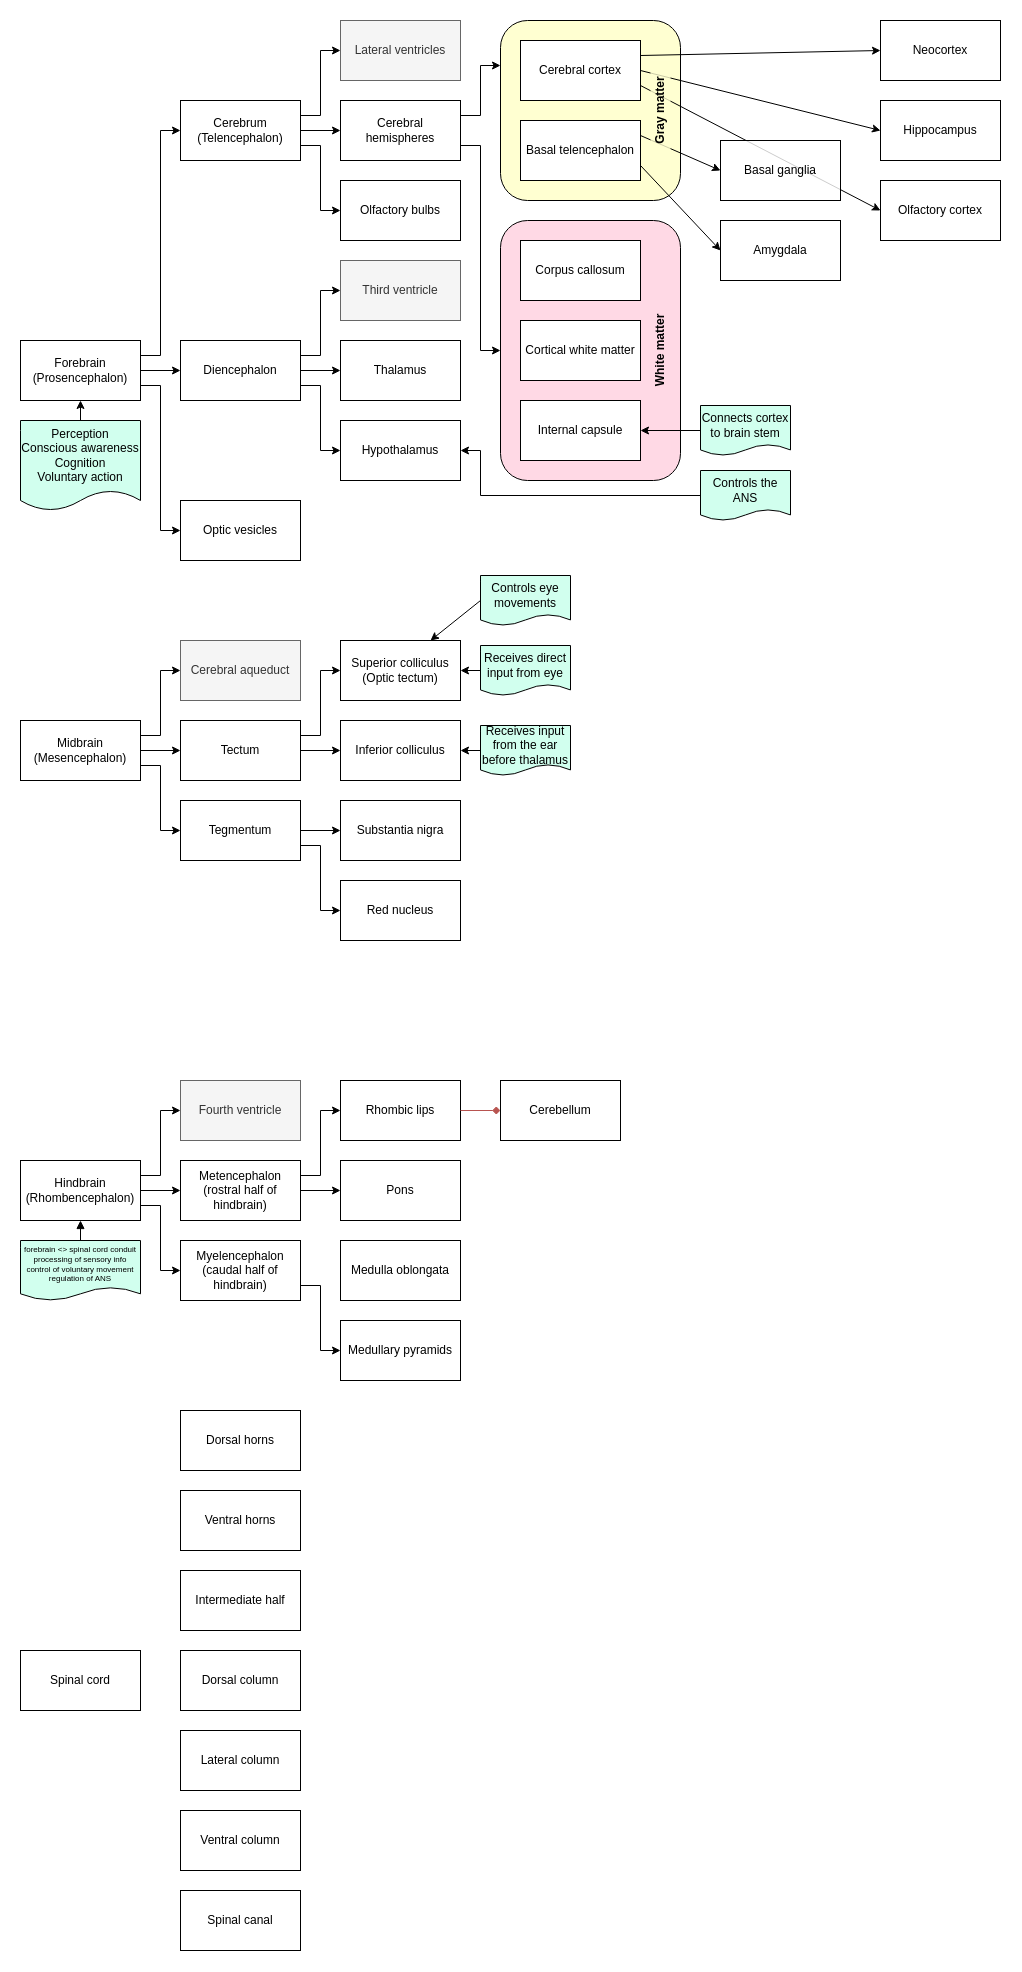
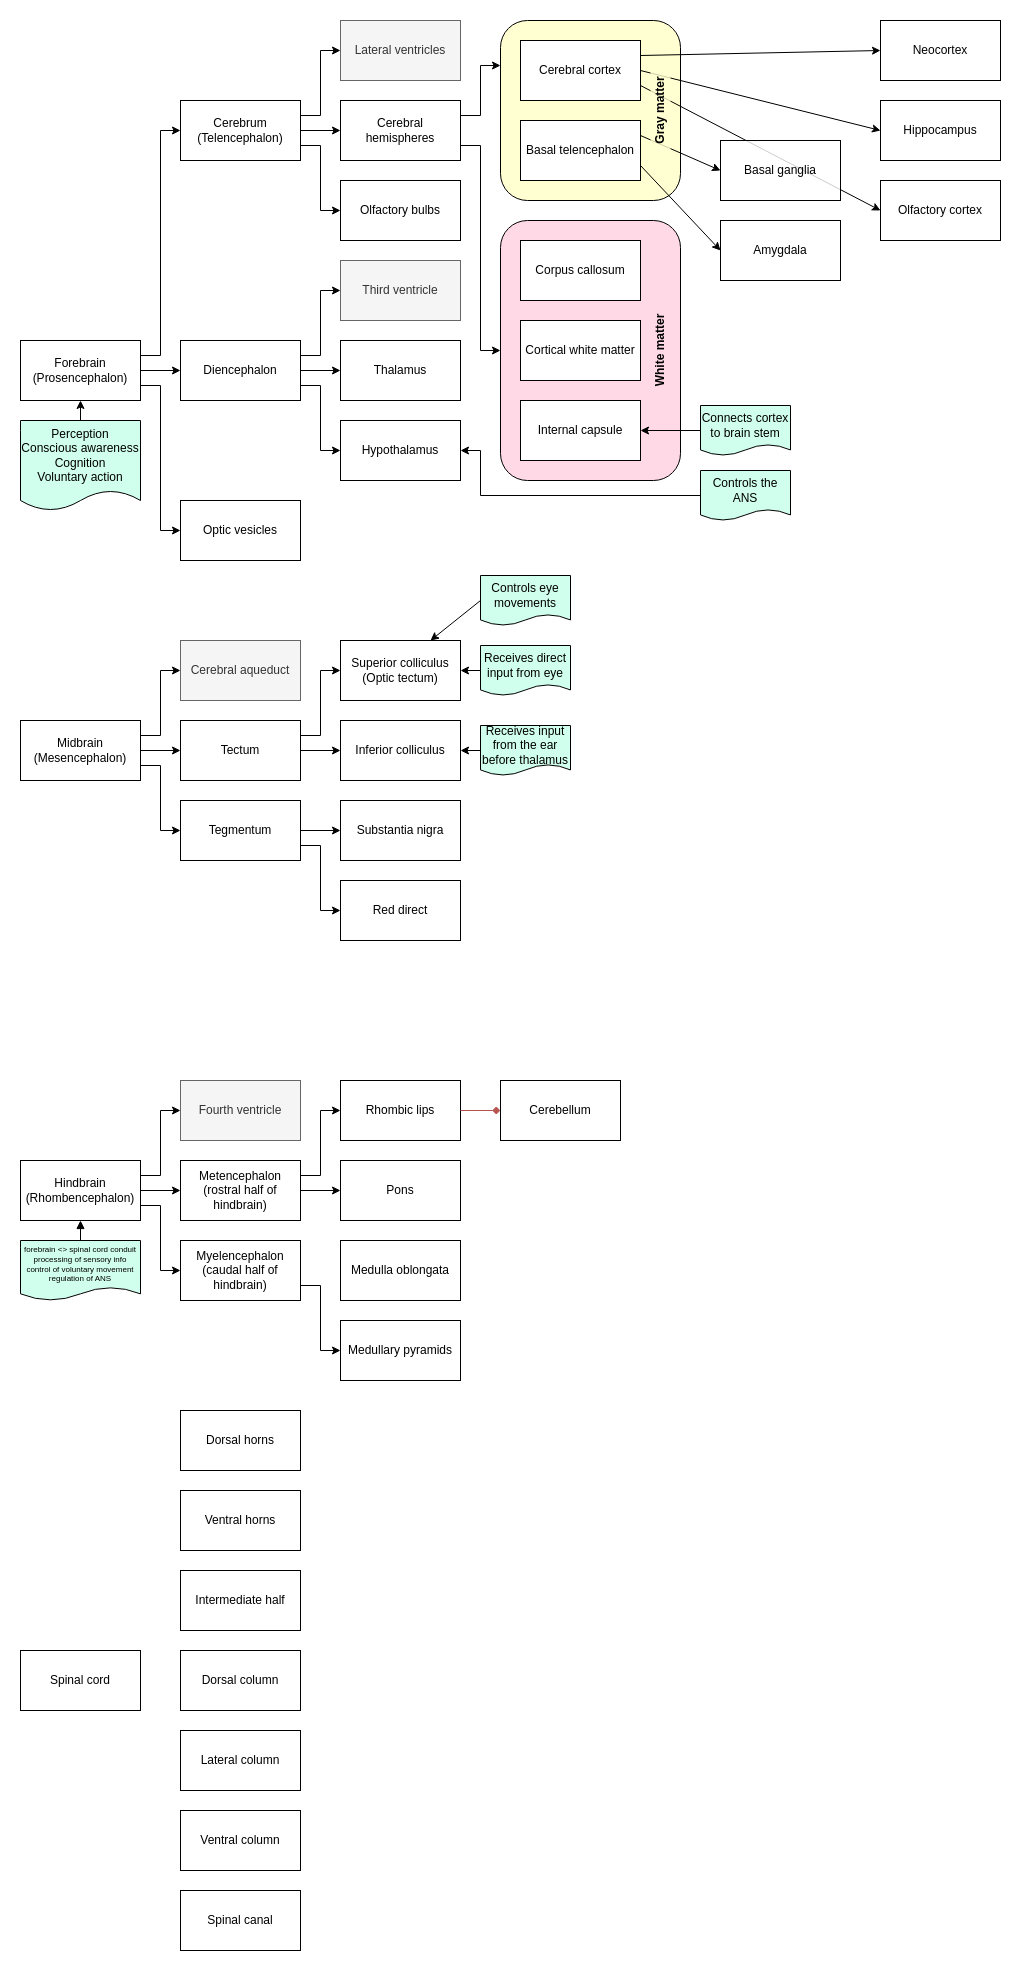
node "Red nucleus": label "Red nucleus" -> "Red direct"
